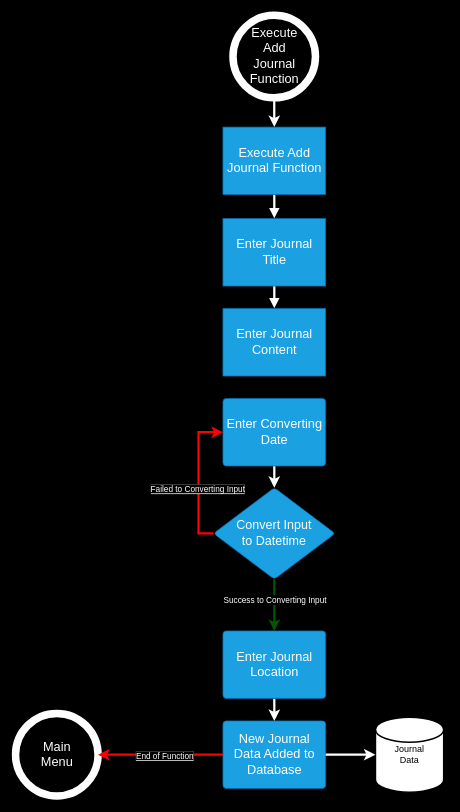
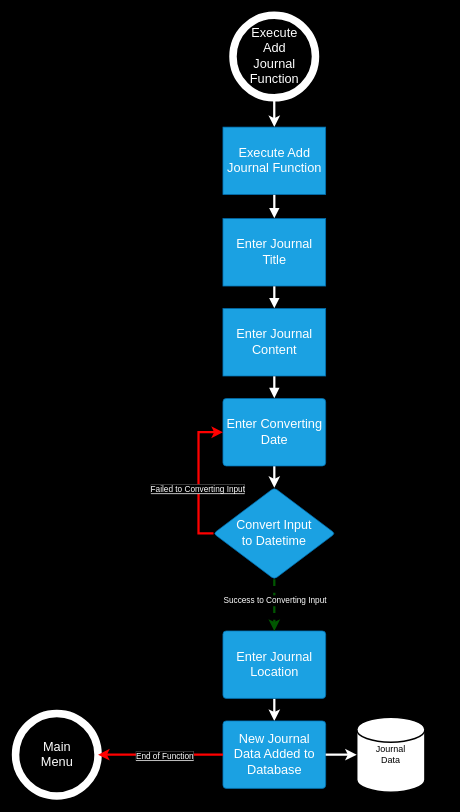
edge "Enter Journal Content" -> "Enter Converting Date": added
edge "Convert Input to Datetime" -> "Enter Journal Location": style solid -> dashed
node "Journal Data": moved (410, 755) -> (391, 755)
